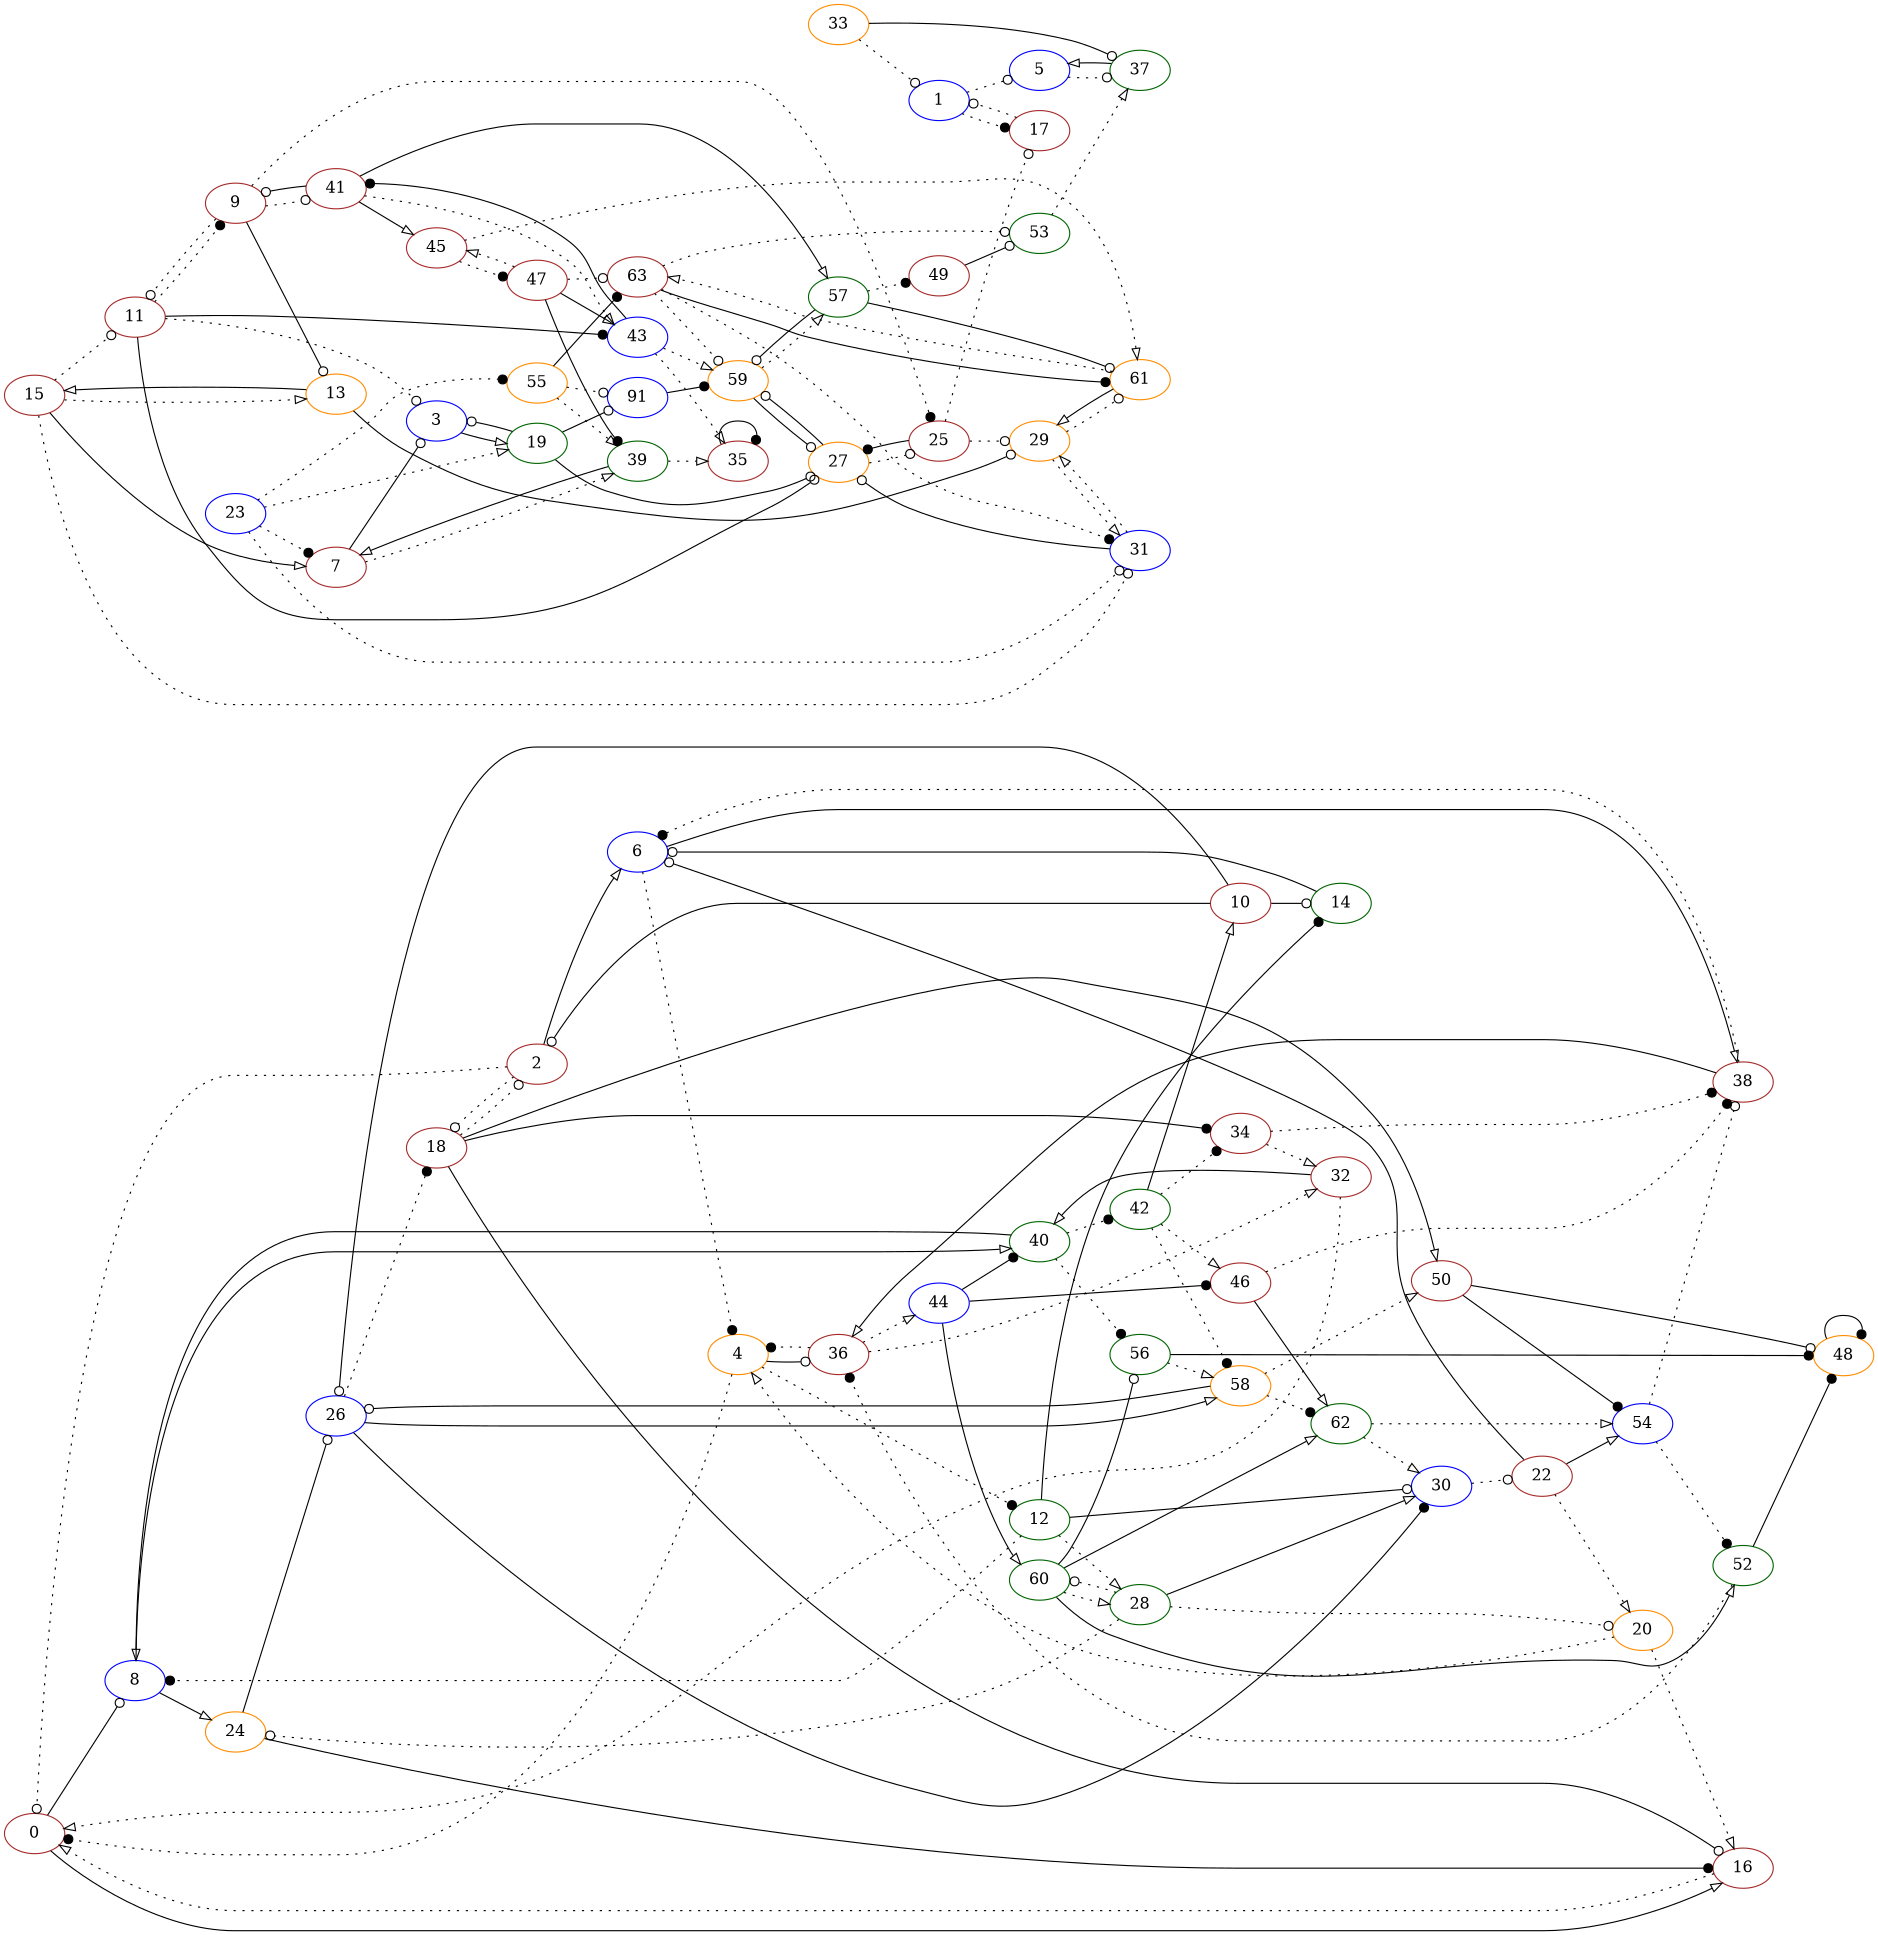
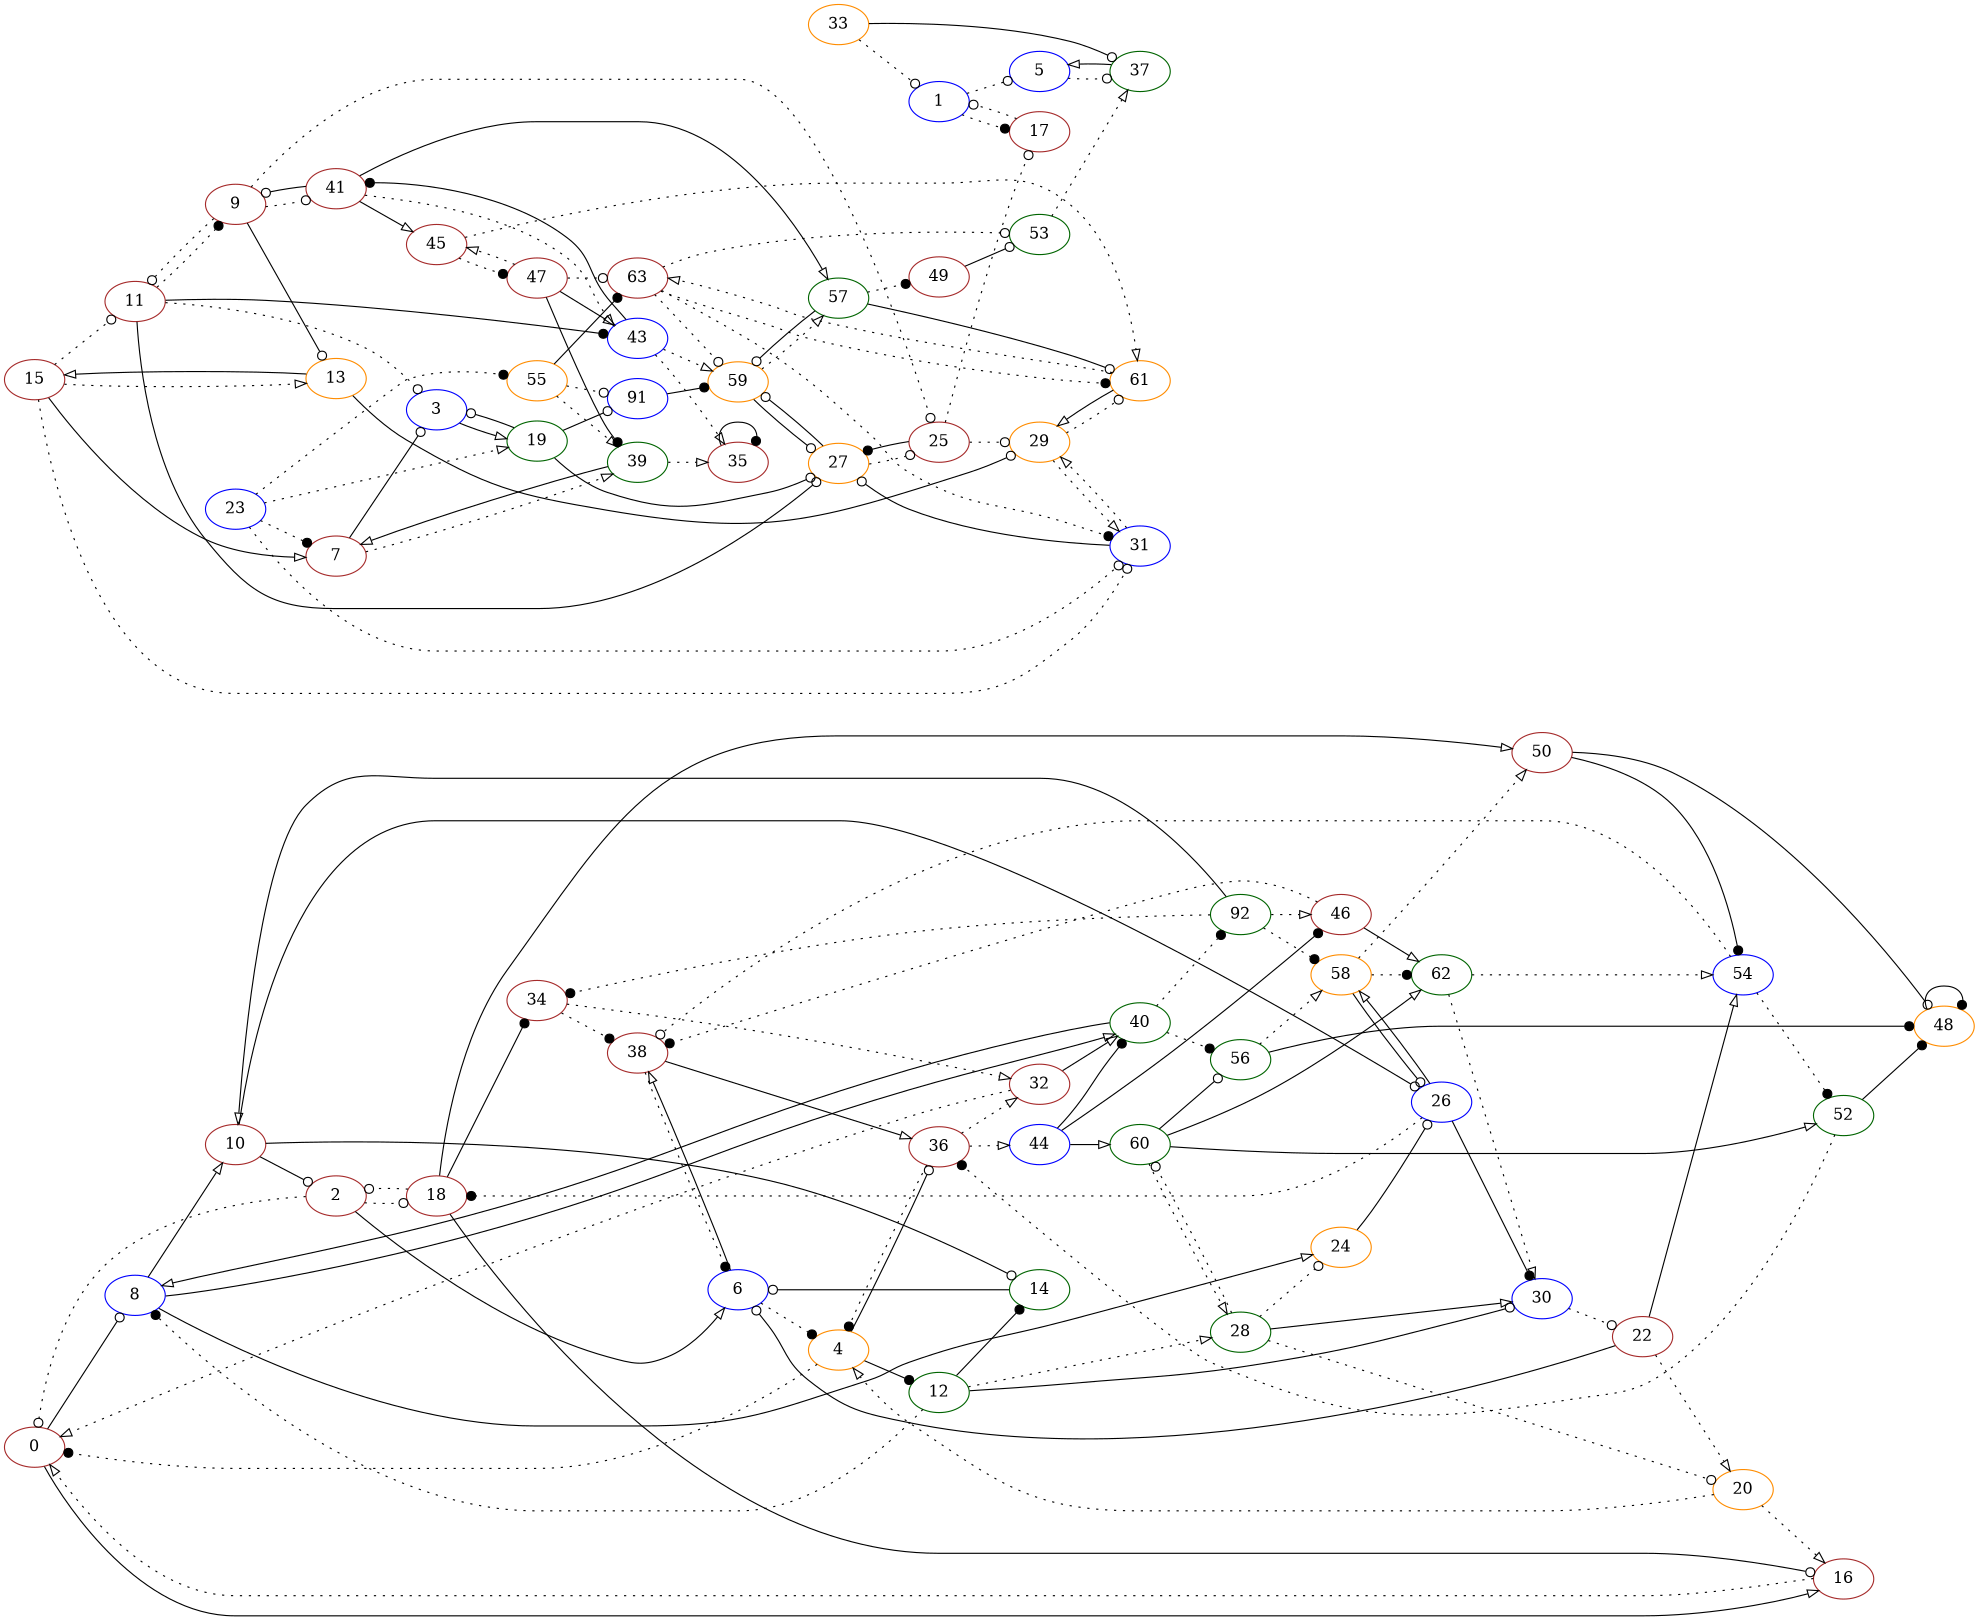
edge "9" -> "25": arrowhead dot -> odot
edge "63" -> "61": style solid -> dotted
node "42": label "42" -> "92"
edge "8" -> "10": added
edge "4" -> "12": style dotted -> solid
edge "24" -> "16": removed
